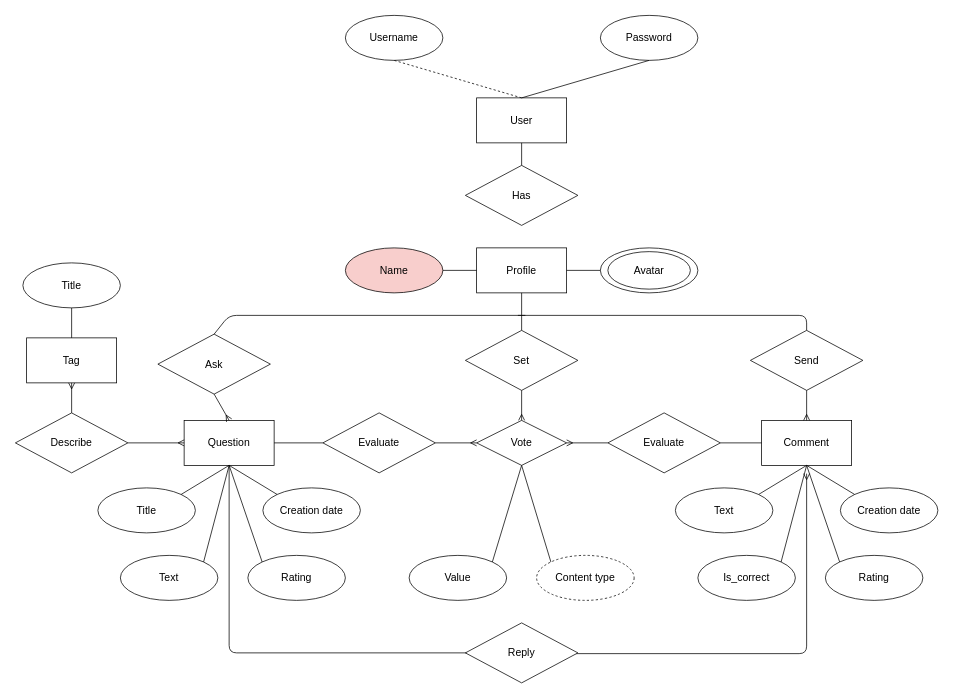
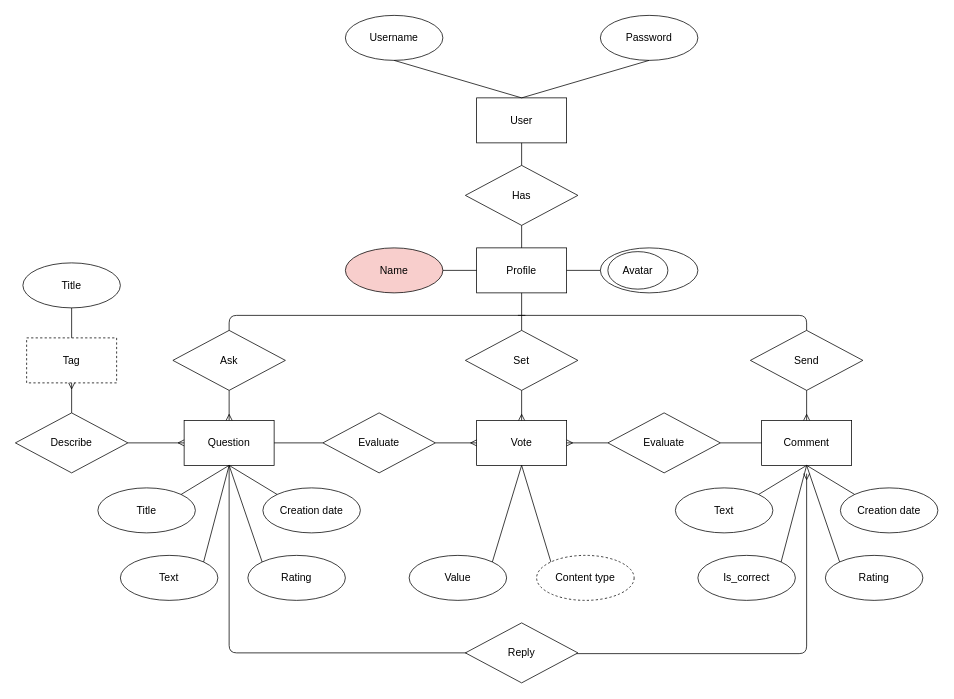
edge "Username" -- "User": style dashed -> solid
edge "Has" -- "Profile": added
node "Avatar": size 83x38 -> 60x38
node "Tag": style solid -> dashed
node "Ask": moved (214, 364) -> (229, 360)
node "Vote": shape diamond -> rectangle
